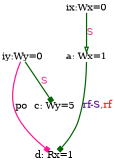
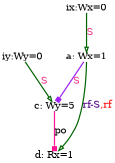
edge "iy:Wy=0" -> "c: Wy=5": arrowhead box -> onormal
edge "a: Wx=1" -> "c: Wy=5": added, label "S"
edge "a: Wx=1" -> "d: Rx=1": arrowhead box -> onormal
edge "iy:Wy=0" -> "d: Rx=1": now "c: Wy=5" -> "d: Rx=1"
